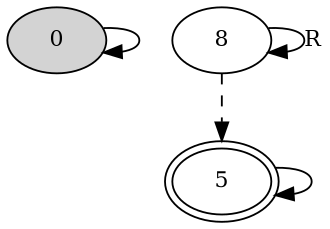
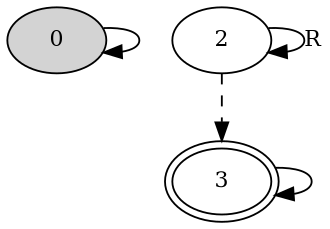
node "8": label "8" -> "2"
node "5": label "5" -> "3"
